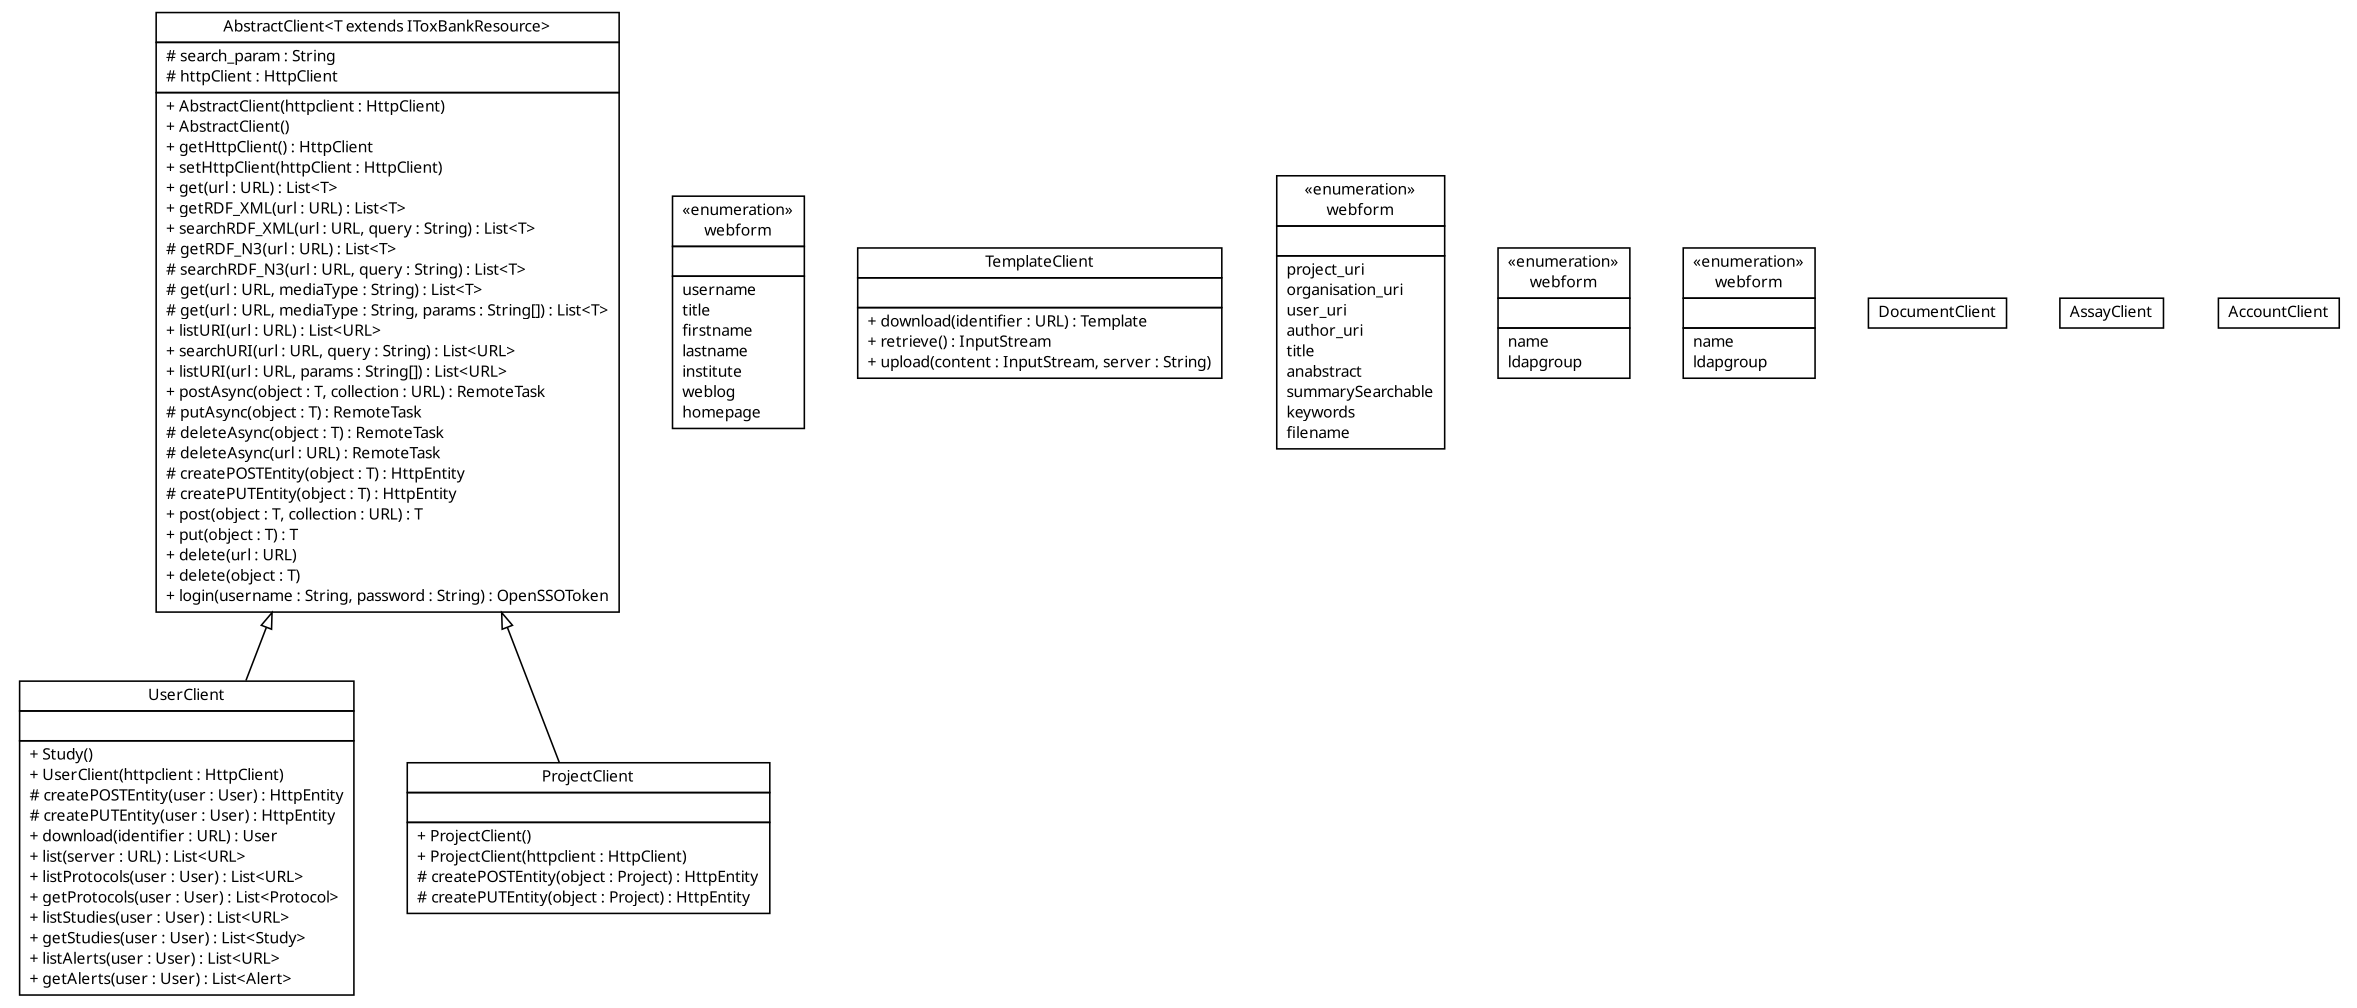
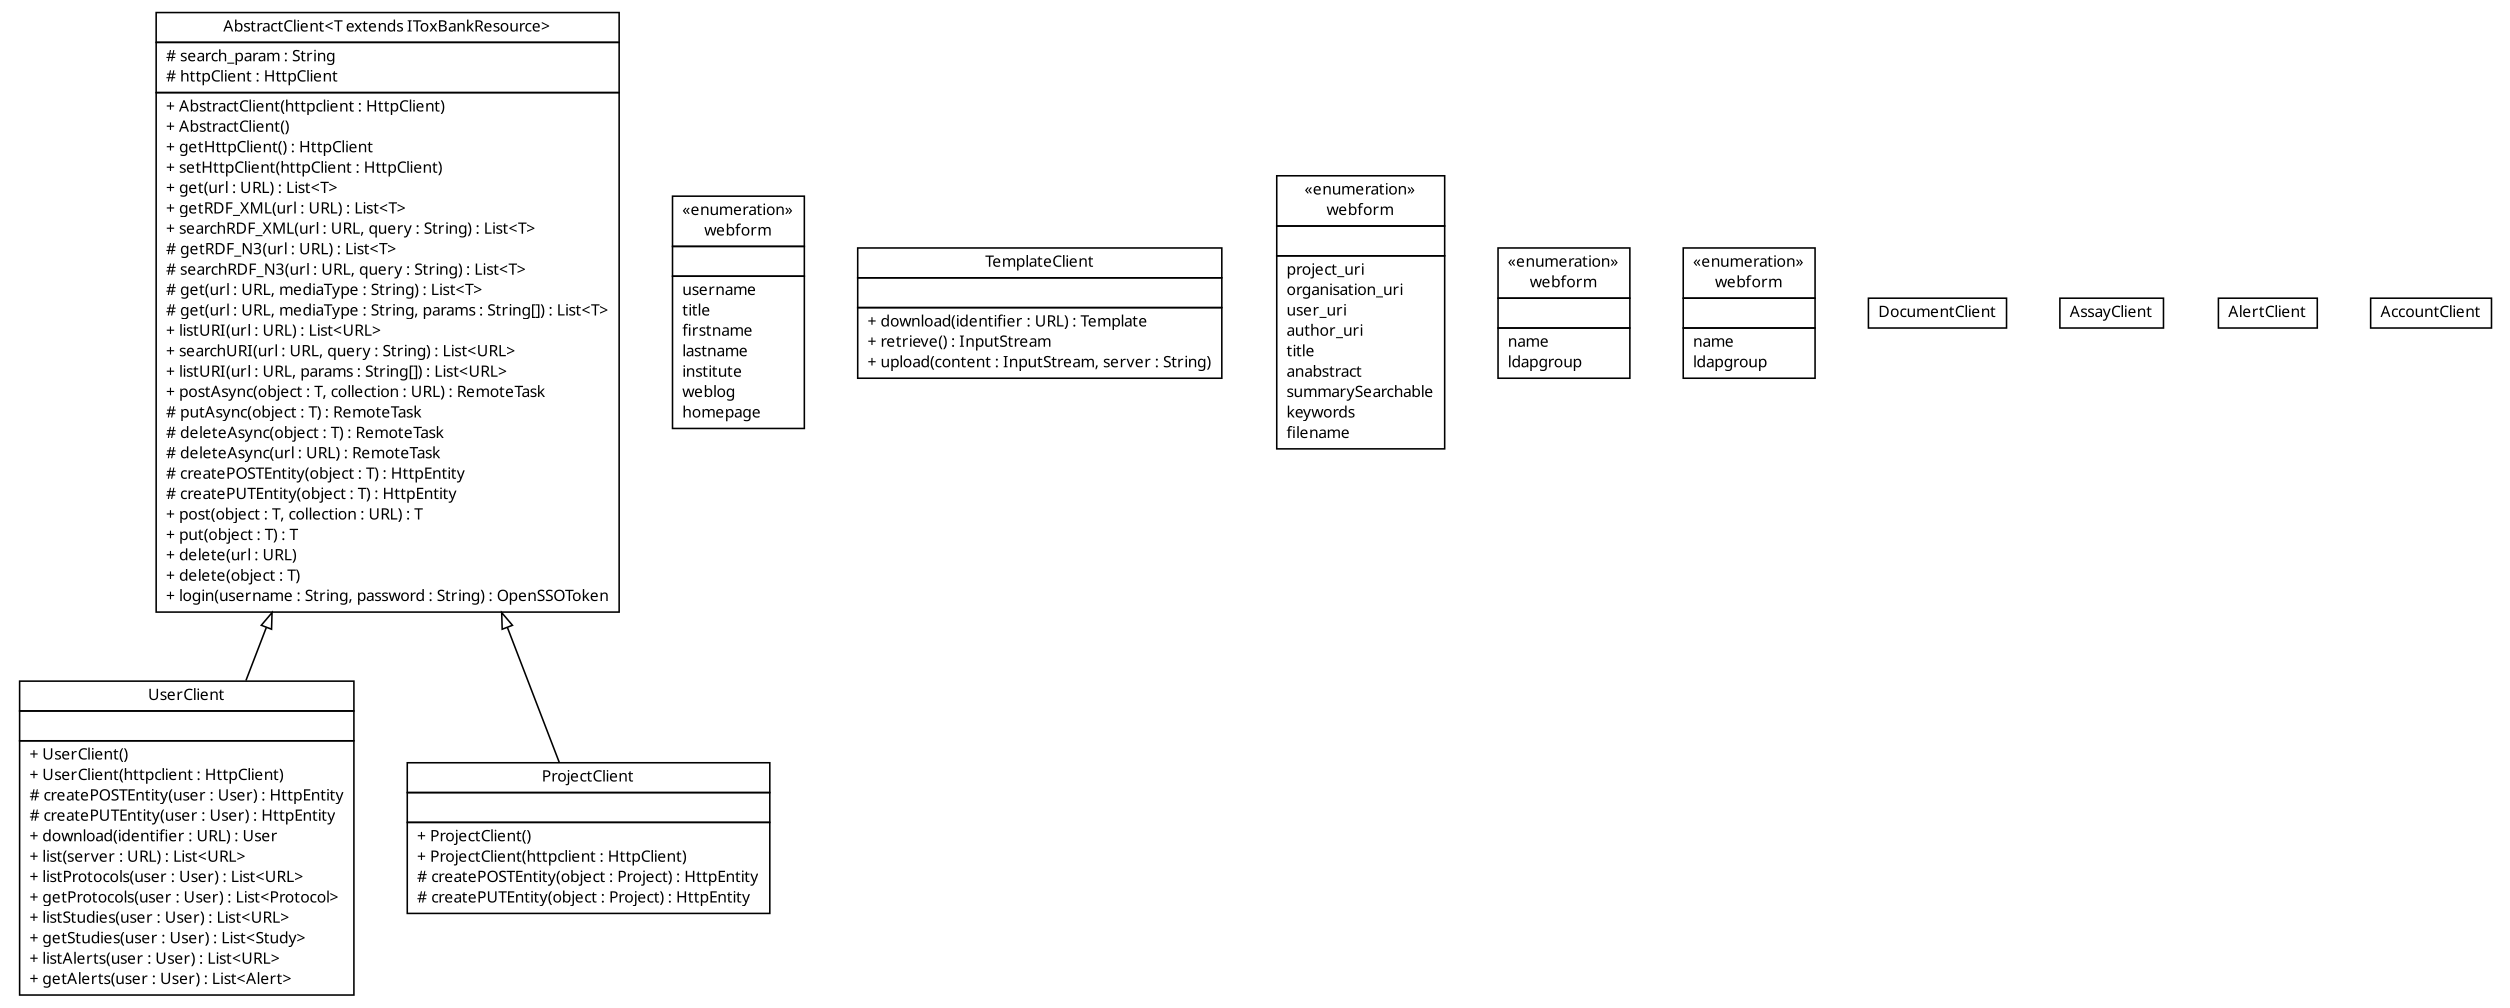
node "AlertClient": added
node "UserClient": text "+ Study()" -> "+ UserClient()"
